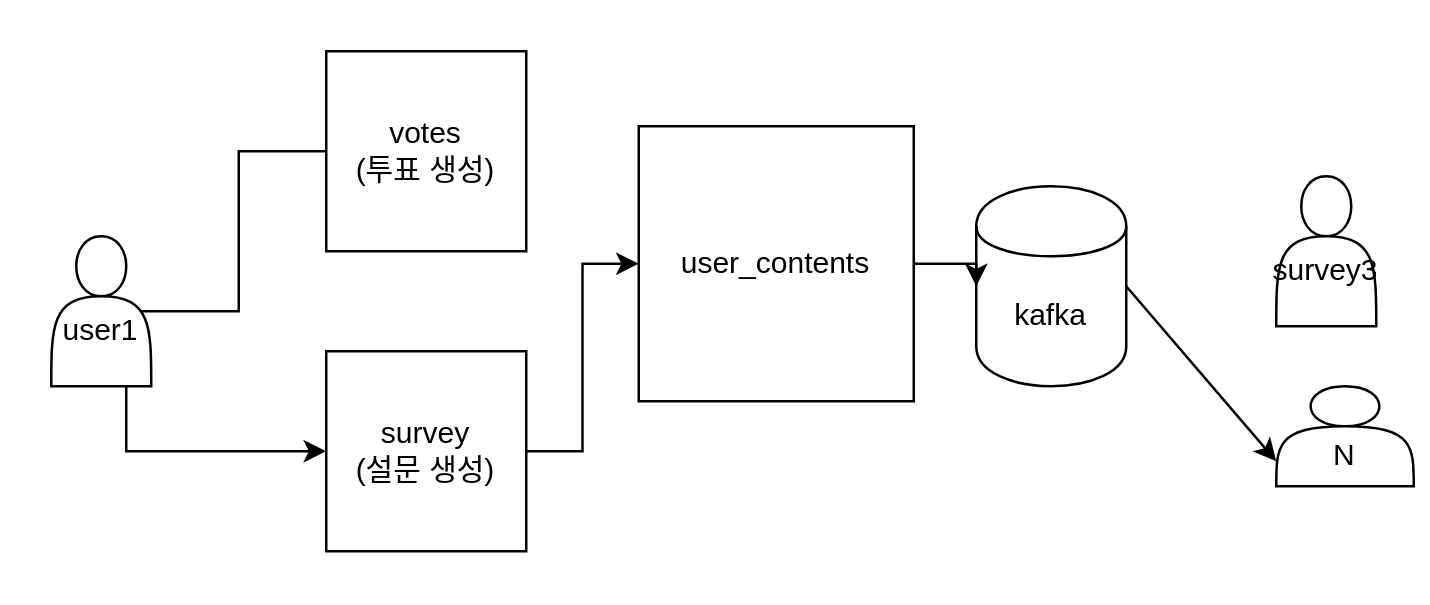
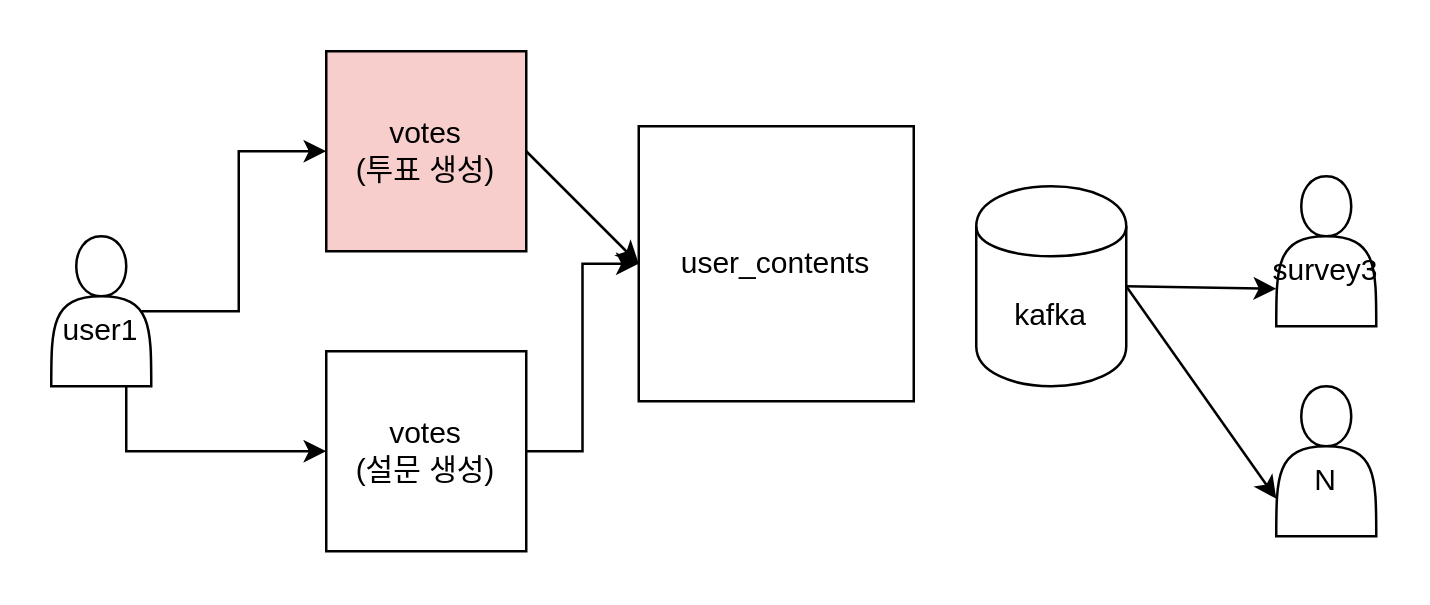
edge "votes (투표 생성)" -- "user1": arrowhead none -> classic
node "votes (투표 생성)": fillcolor #ffffff -> #f8cecc
edge "votes (투표 생성)" -> "user_contents": added
edge "user_contents" -> "kafka": removed
edge "kafka" -> "survey3": added
node "N": size 138x100 -> 100x150
node "survey (설문 생성)": label "survey (설문 생성)" -> "votes (설문 생성)"
